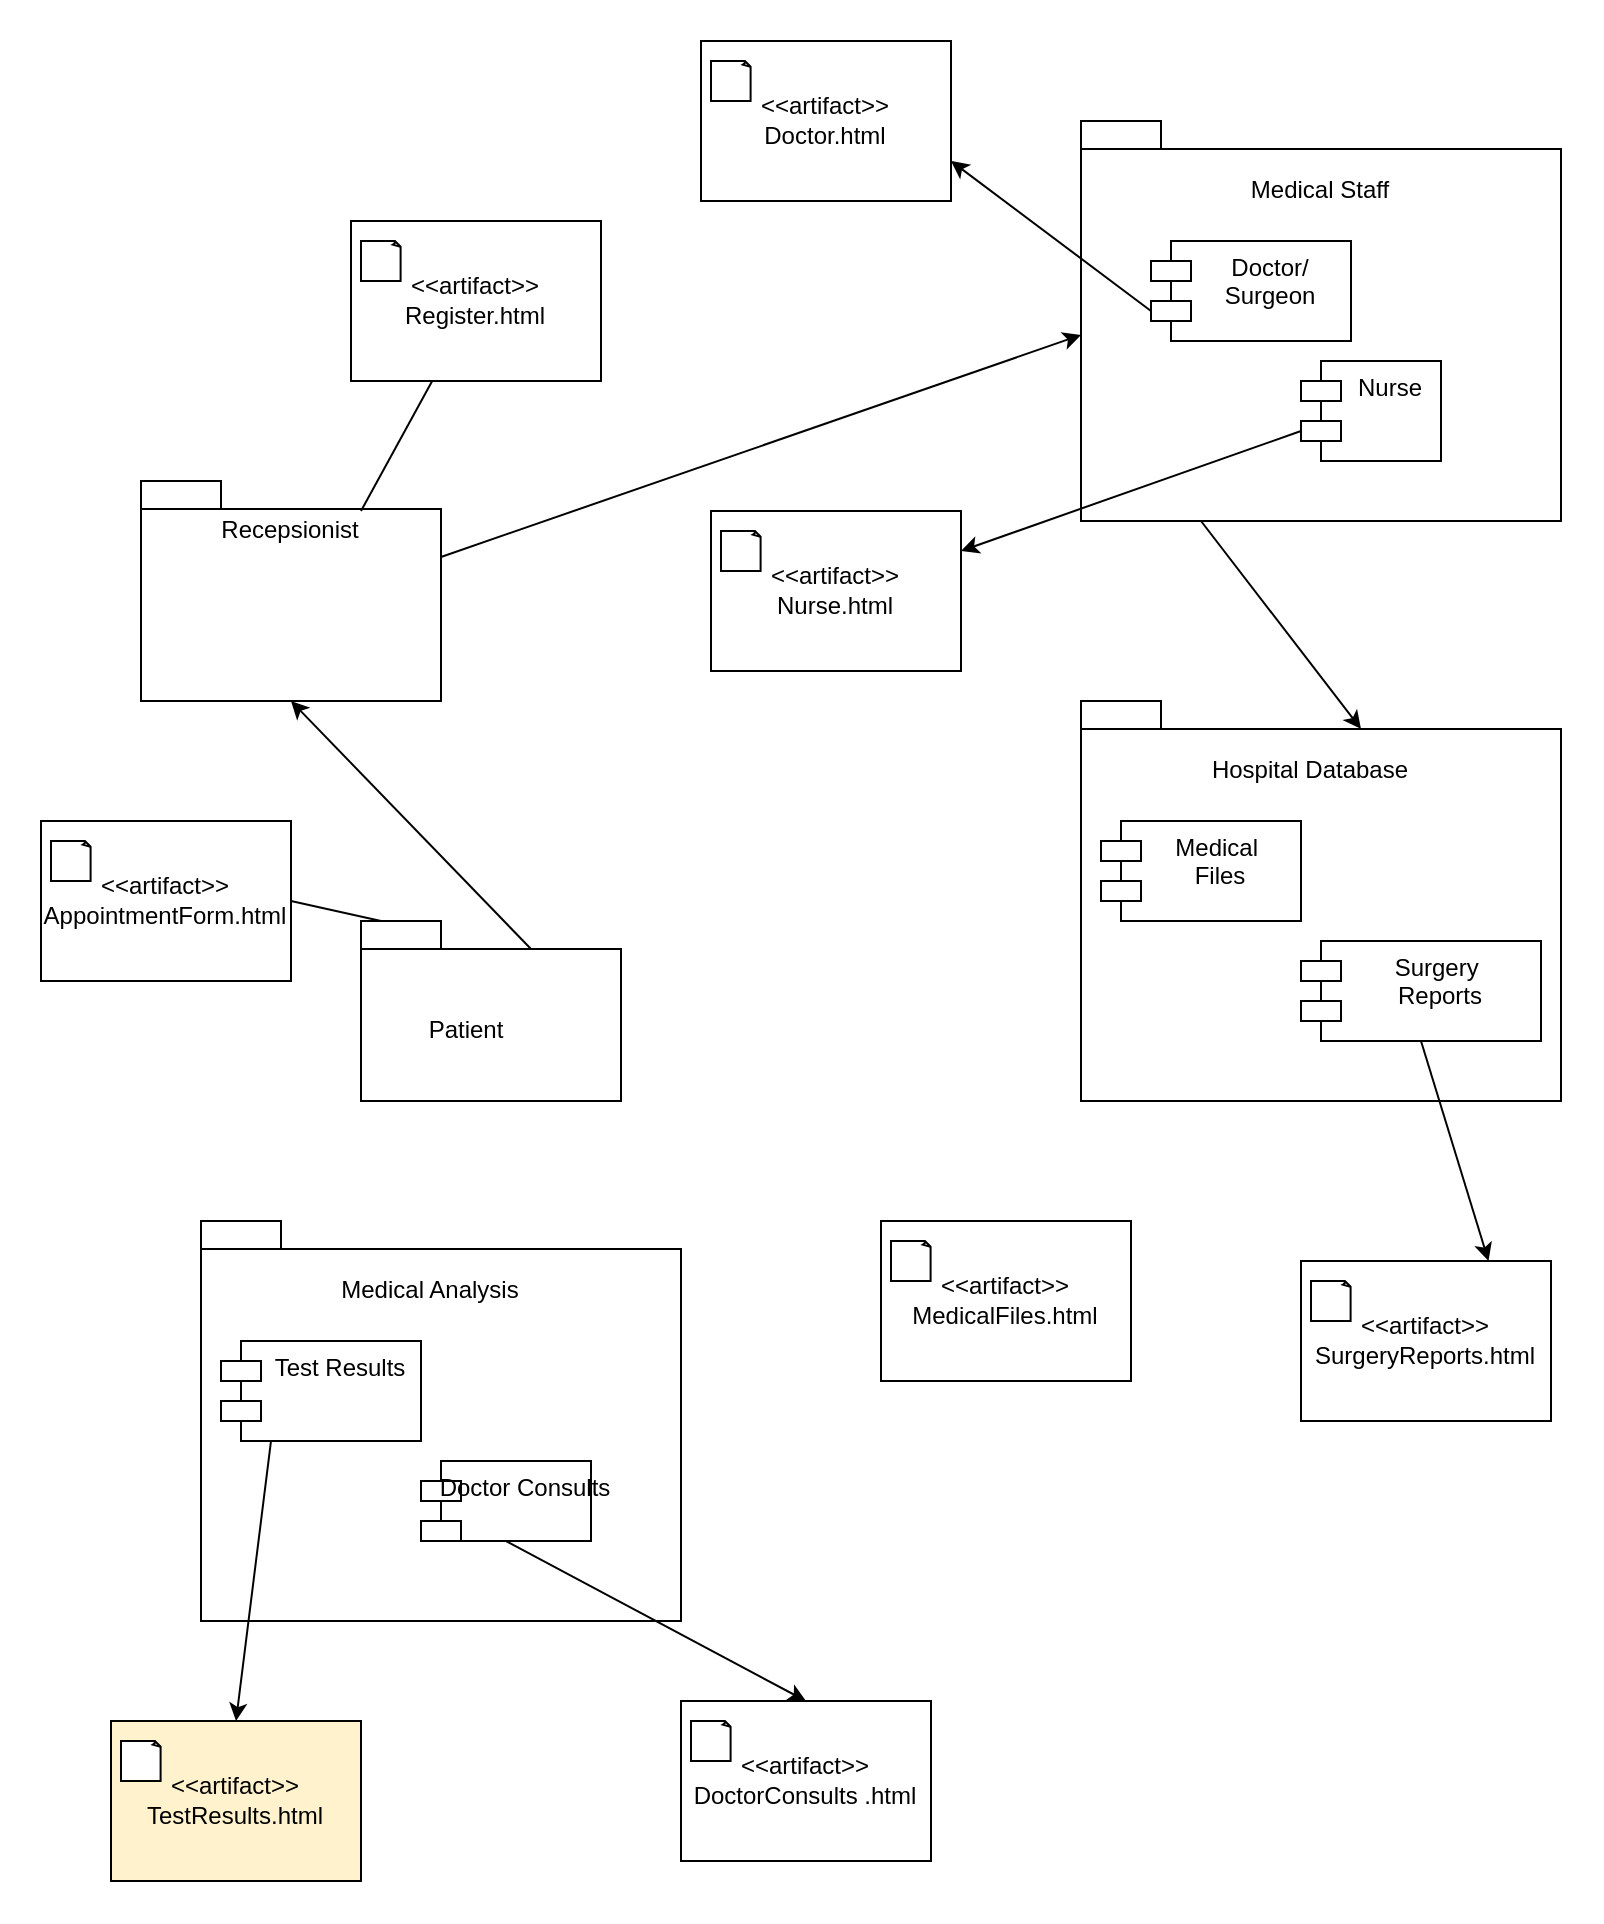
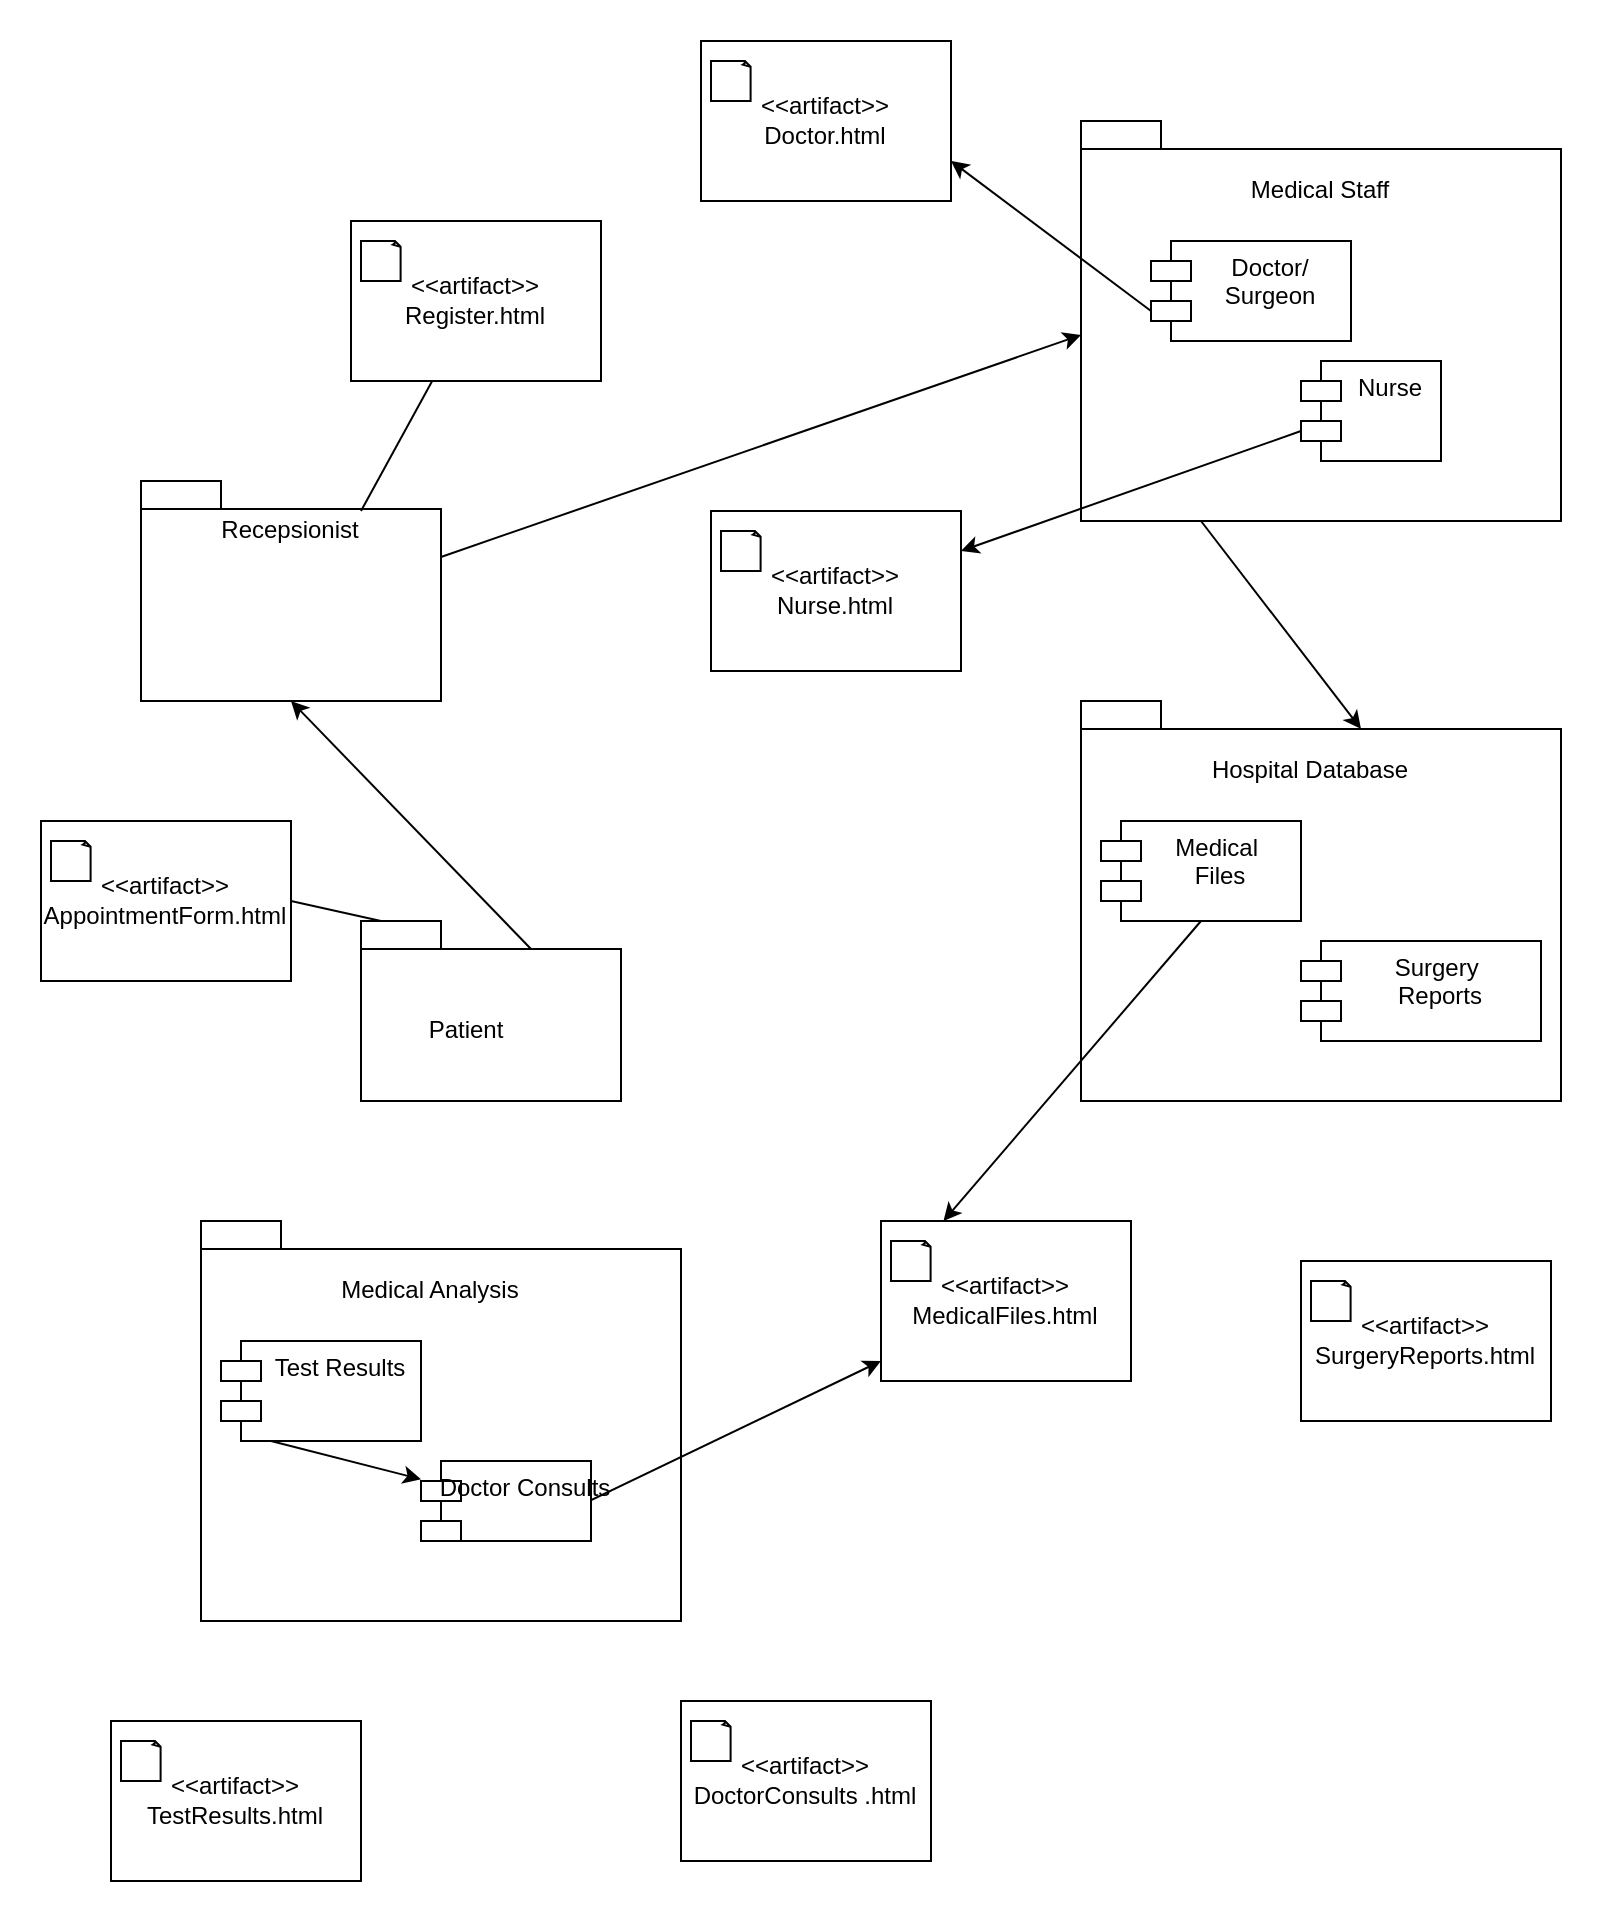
edge "Medical Files" -> "<<artifact>> MedicalFiles.html": added
edge "Surgery Reports" -> "<<artifact>> SurgeryReports.html": removed
edge "Test Results" -> "<<artifact>> TestResults.html": now "Test Results" -> "Doctor Consults"
edge "Doctor Consults" -> "<<artifact>> DoctorConsults .html": now "Doctor Consults" -> "<<artifact>> MedicalFiles.html"
node "<<artifact>> TestResults.html": fillcolor #fff2cc -> #ffffff
